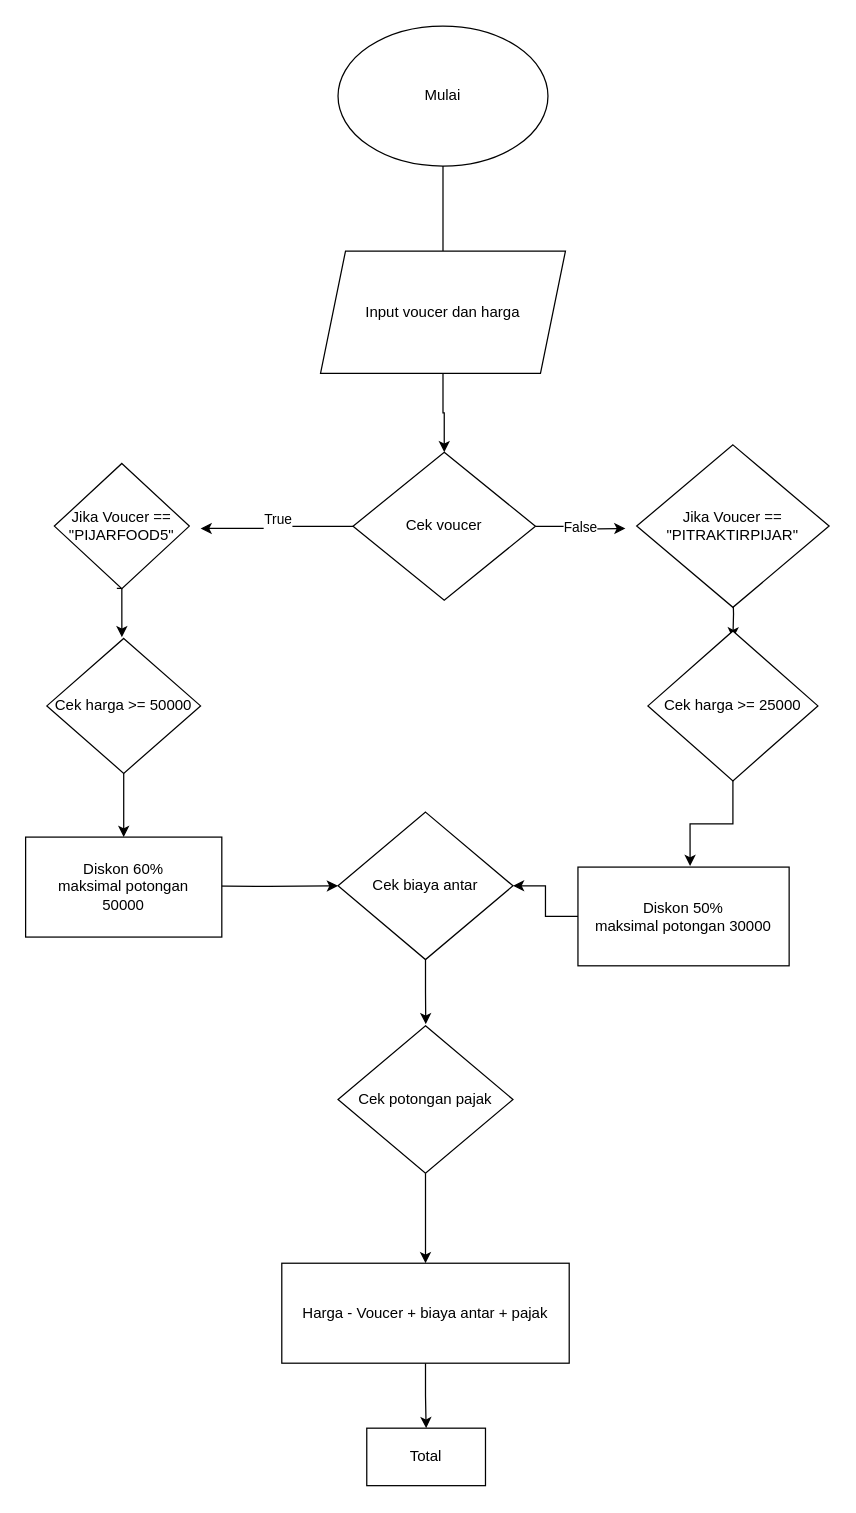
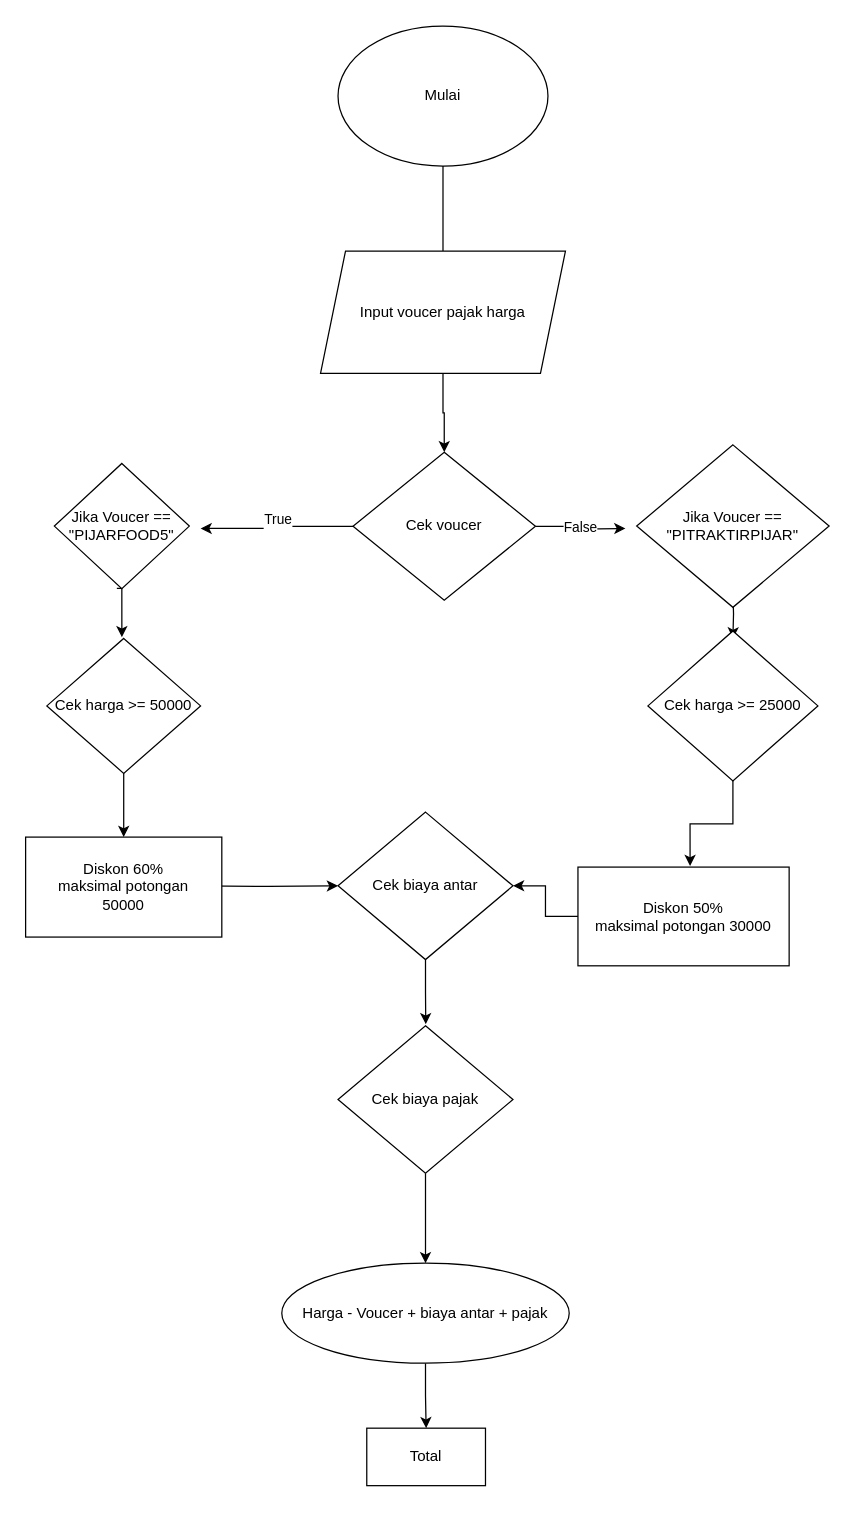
node "Input voucer dan harga": label "Input voucer dan harga" -> "Input voucer pajak harga"
node "Cek potongan pajak": label "Cek potongan pajak" -> "Cek biaya pajak"
node "Harga - Voucer + biaya antar + pajak": shape rectangle -> ellipse
